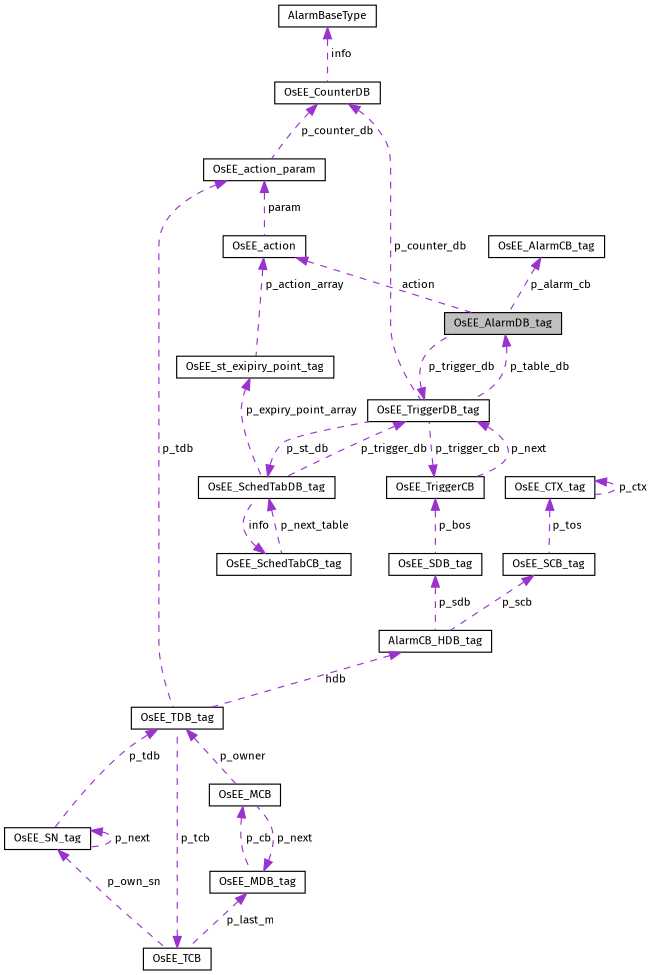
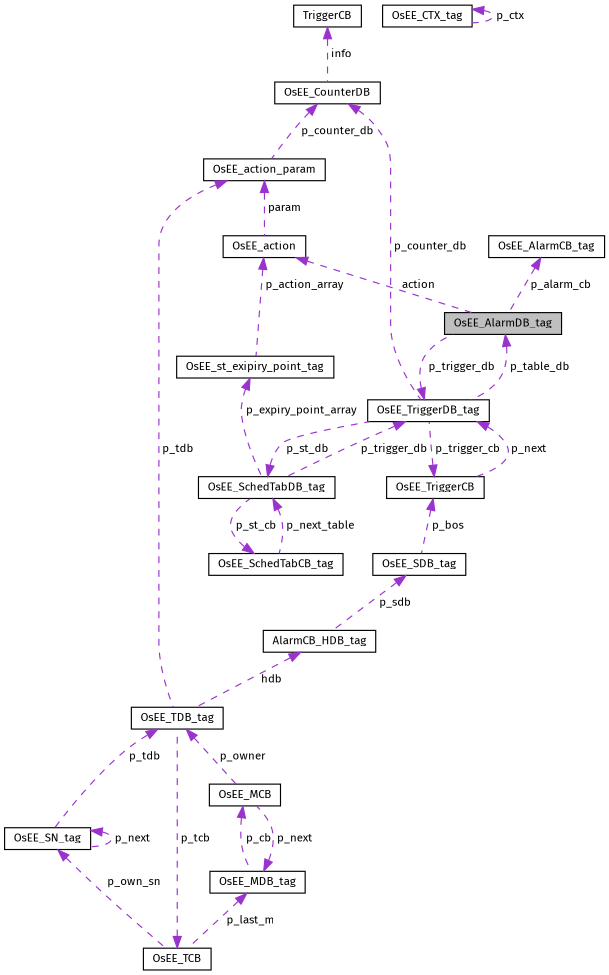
node "AlarmBaseType": label "AlarmBaseType" -> "TriggerCB"
edge "OsEE_SchedTabDB_tag" -> "OsEE_SchedTabCB_tag": label " info" -> " p_st_cb"
node "OsEE_SCB_tag": removed
